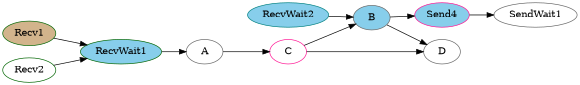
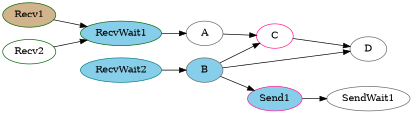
node "Send4": label "Send4" -> "Send1"
edge "C" -> "B": reversed
